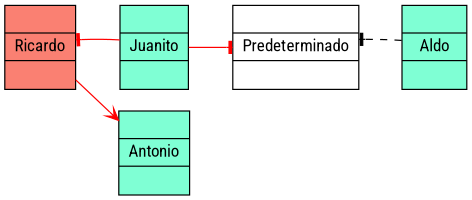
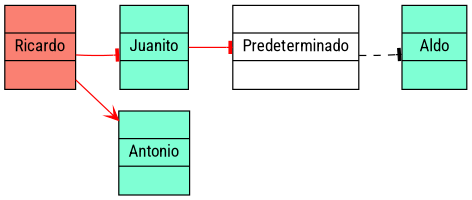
edge "Juanito" -> "Ricardo": reversed
edge "Aldo" -> "Predeterminado": reversed
